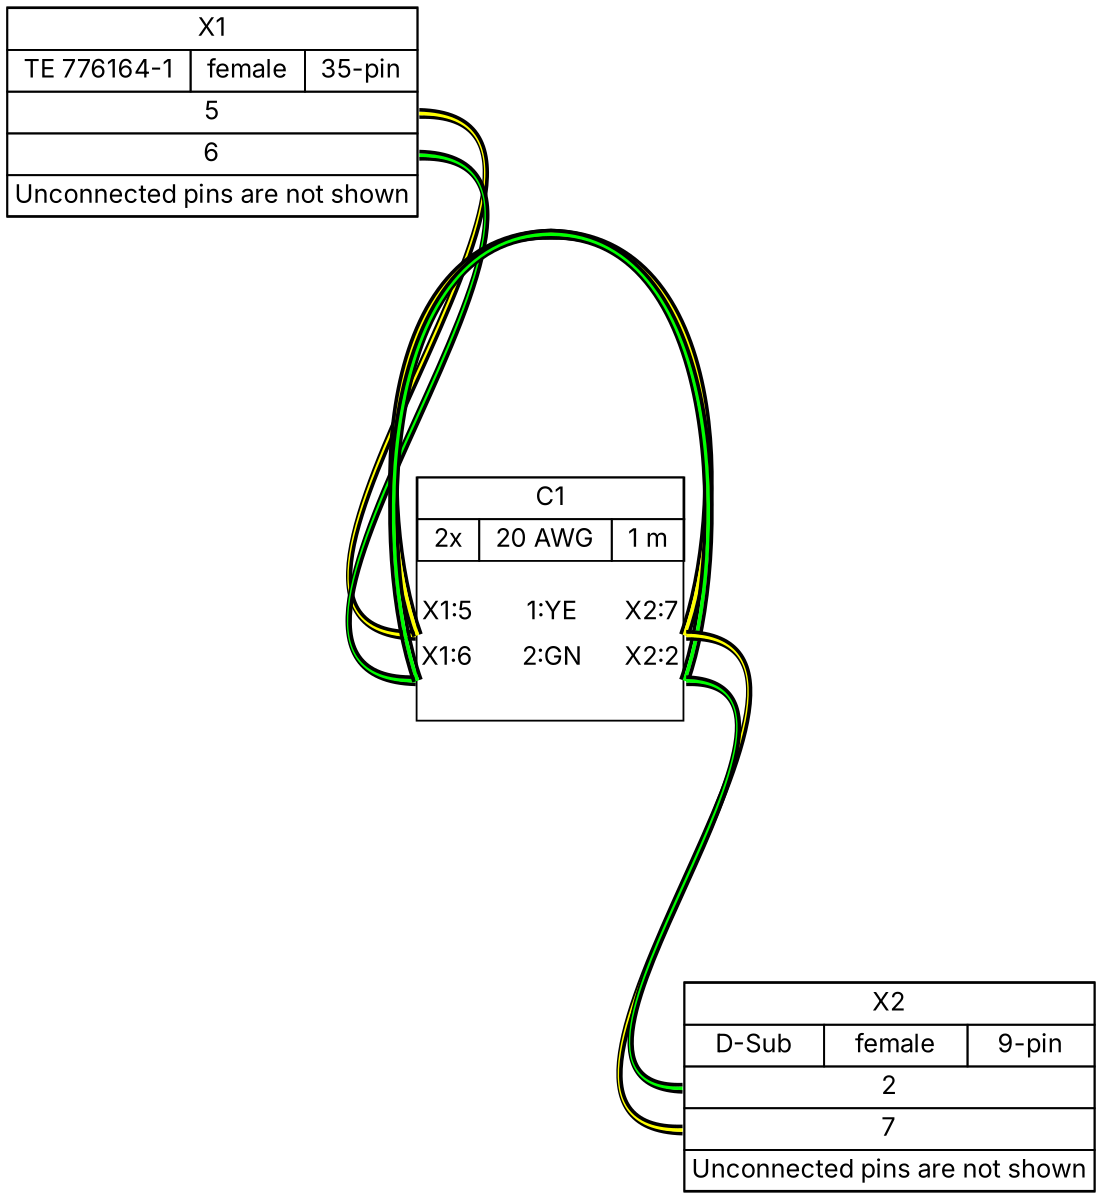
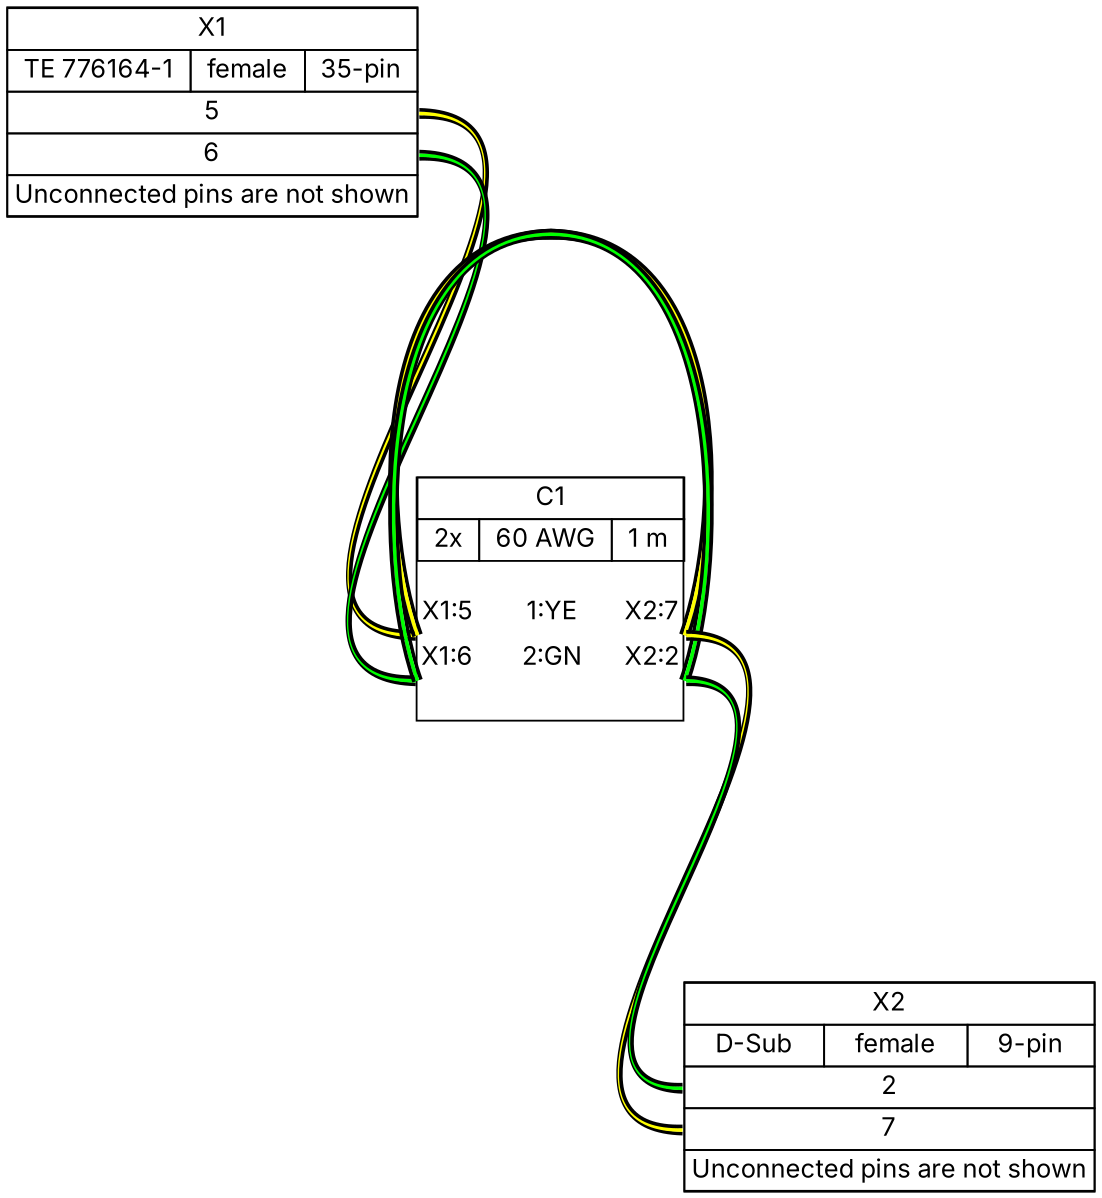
node "C1": text "20 AWG" -> "60 AWG"
